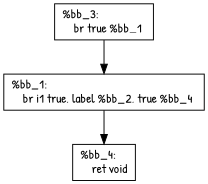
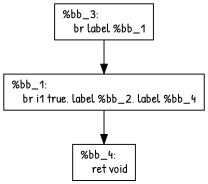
node "%bb_3: br true %bb_1": label "%bb_3: br true %bb_1" -> "%bb_3: br label %bb_1"
node "%bb_1: br i1 true, label %bb_2, true %bb_4": label "%bb_1: br i1 true, label %bb_2, true %bb_4" -> "%bb_1: br i1 true, label %bb_2, label %bb_4"
